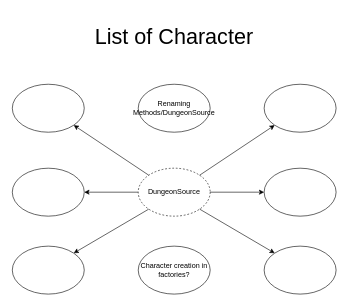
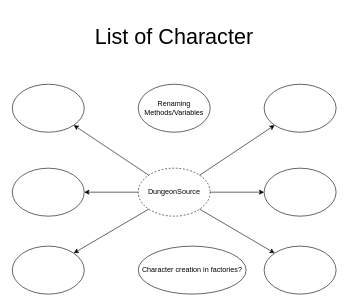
node "Renaming Methods/DungeonSource": label "Renaming Methods/DungeonSource" -> "Renaming Methods/Variables"
node "Character creation in factories?": size 72x48 -> 108x48
